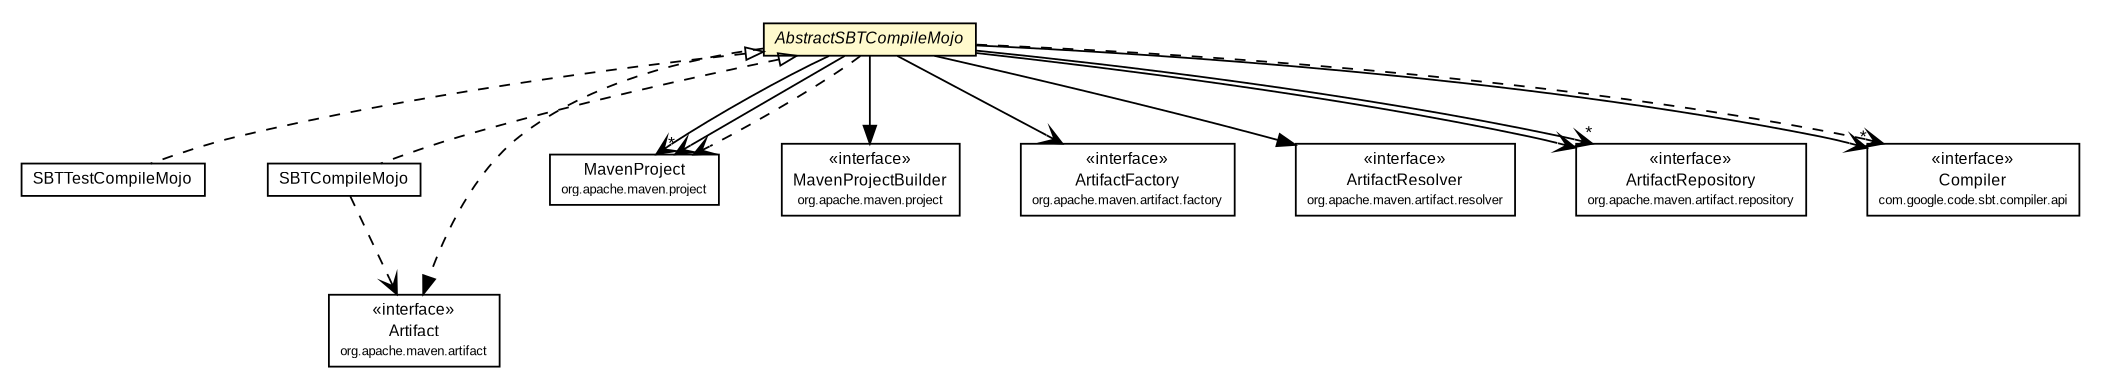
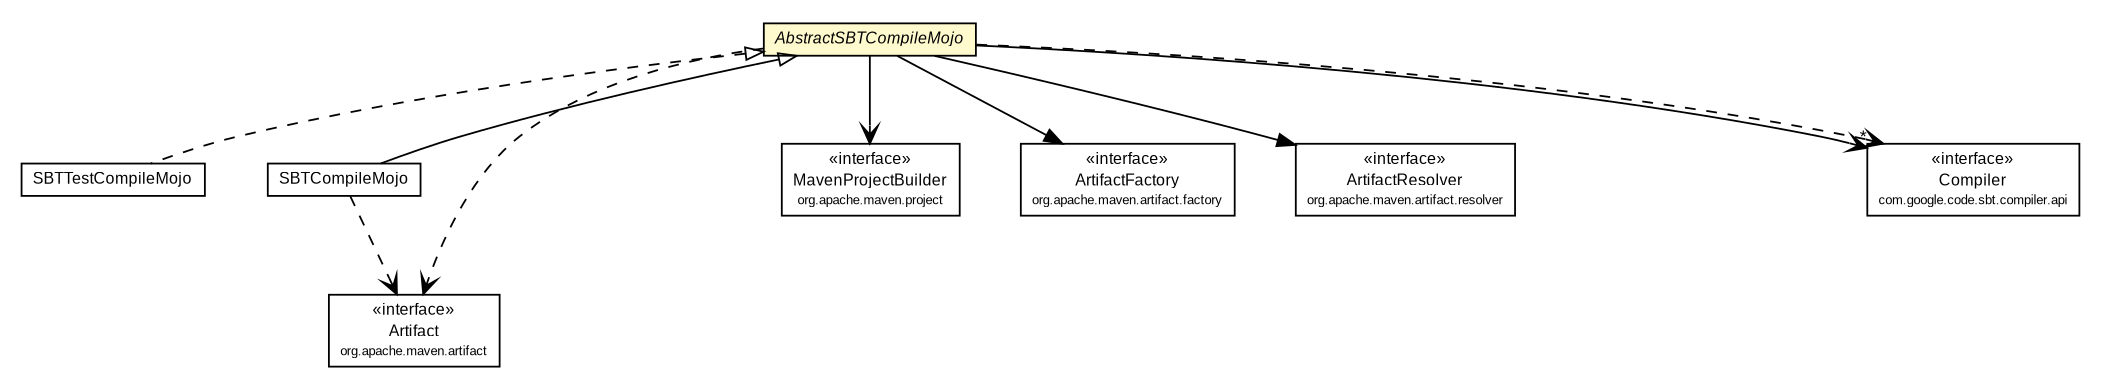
edge "AbstractSBTCompileMojo" -> "MavenProjectBuilder": arrowhead normal -> open
edge "SBTCompileMojo" -> "AbstractSBTCompileMojo": style dashed -> solid
edge "AbstractSBTCompileMojo" -> "ArtifactFactory": arrowhead open -> normal
edge "AbstractSBTCompileMojo" -> "Artifact": arrowhead normal -> open
node "MavenProject": removed
node "ArtifactRepository": removed
